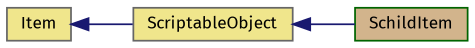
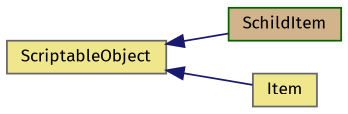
edge "ScriptableObject" -> "Item": reversed
